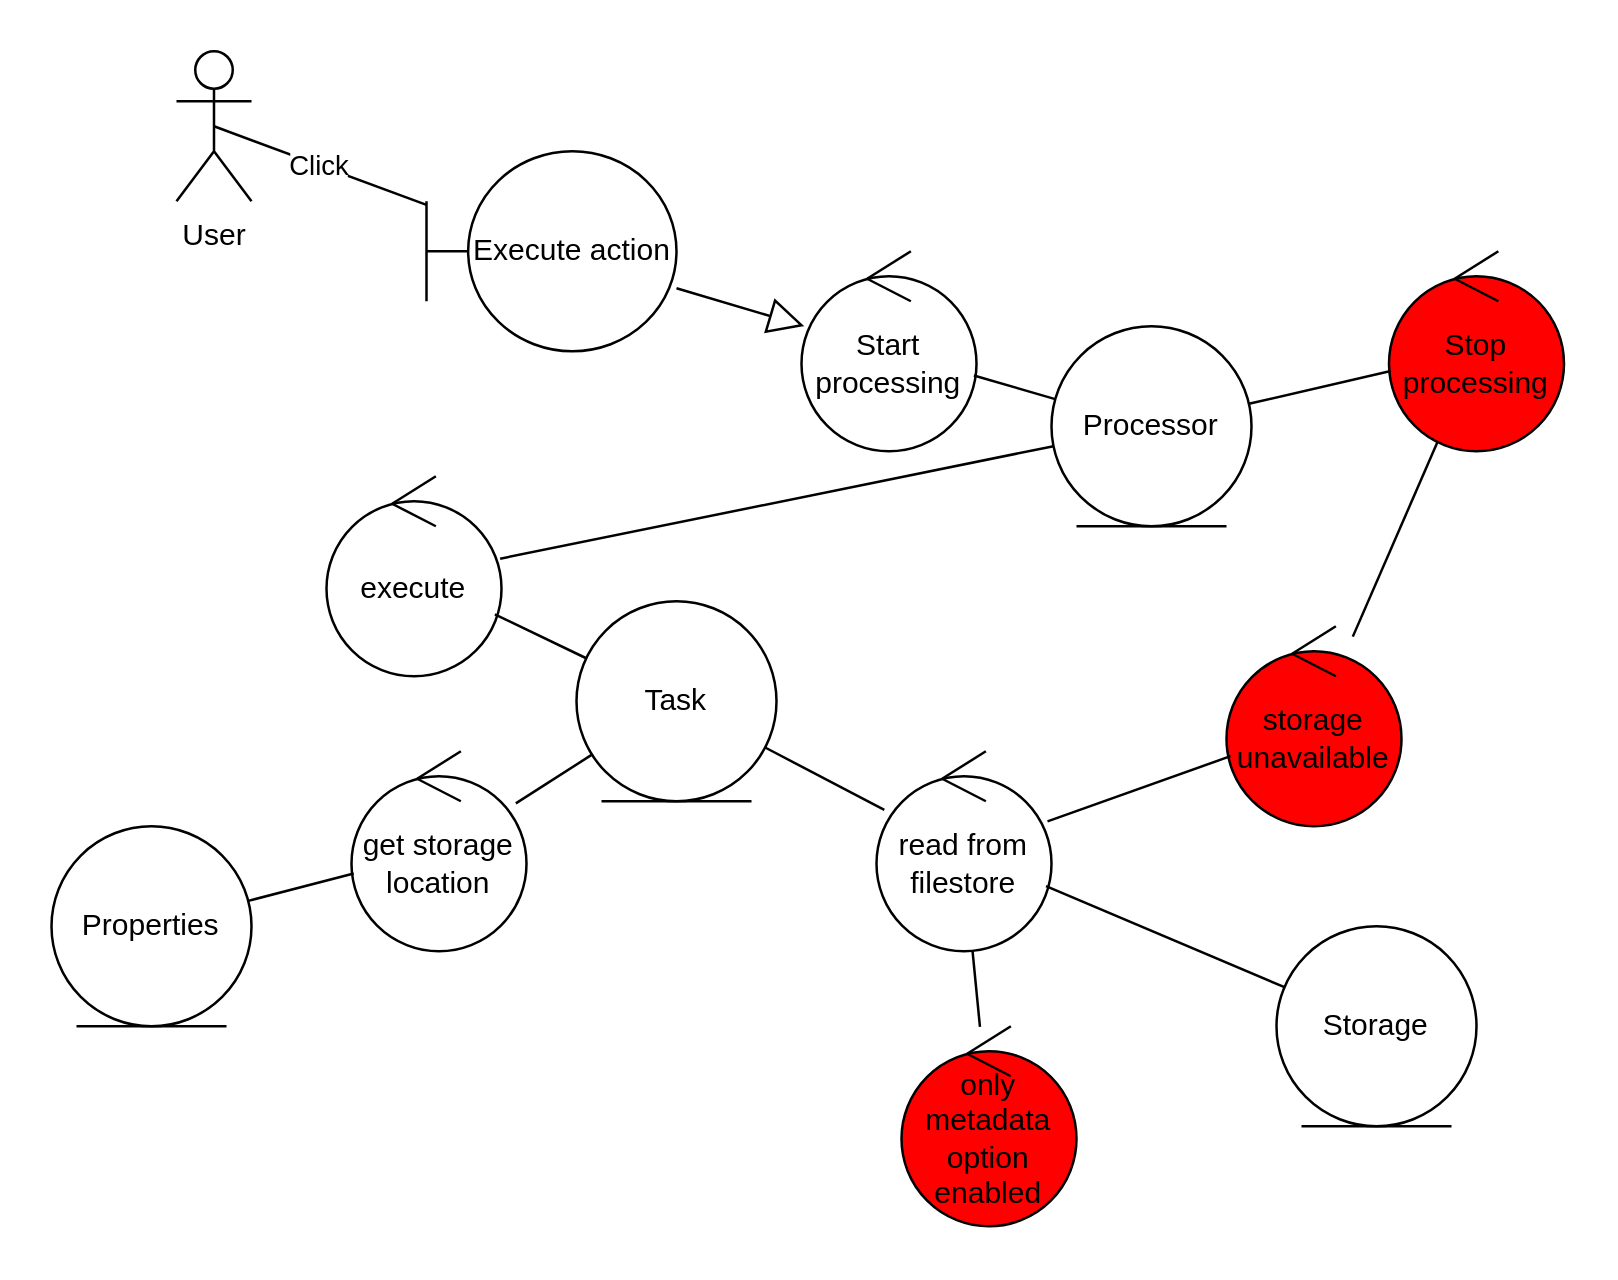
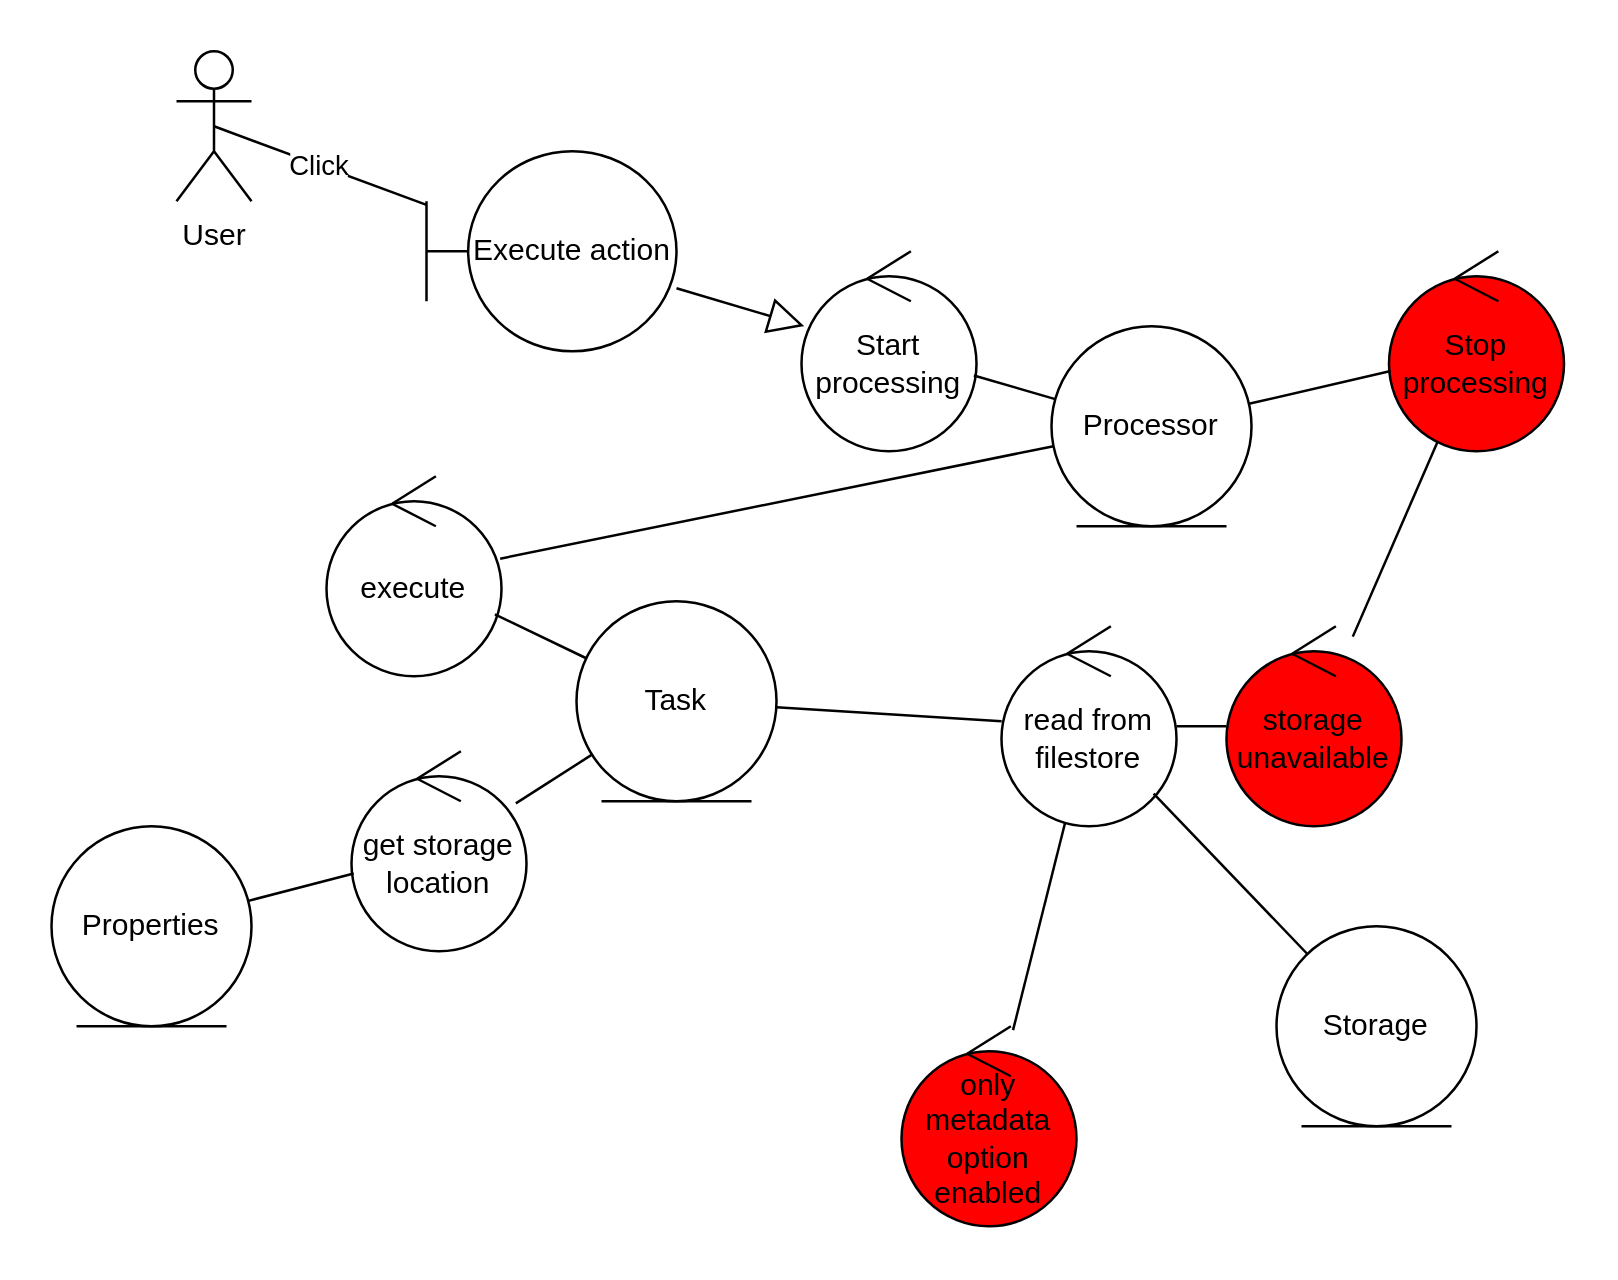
node "read from filestore": moved (964, 851) -> (1089, 726)
